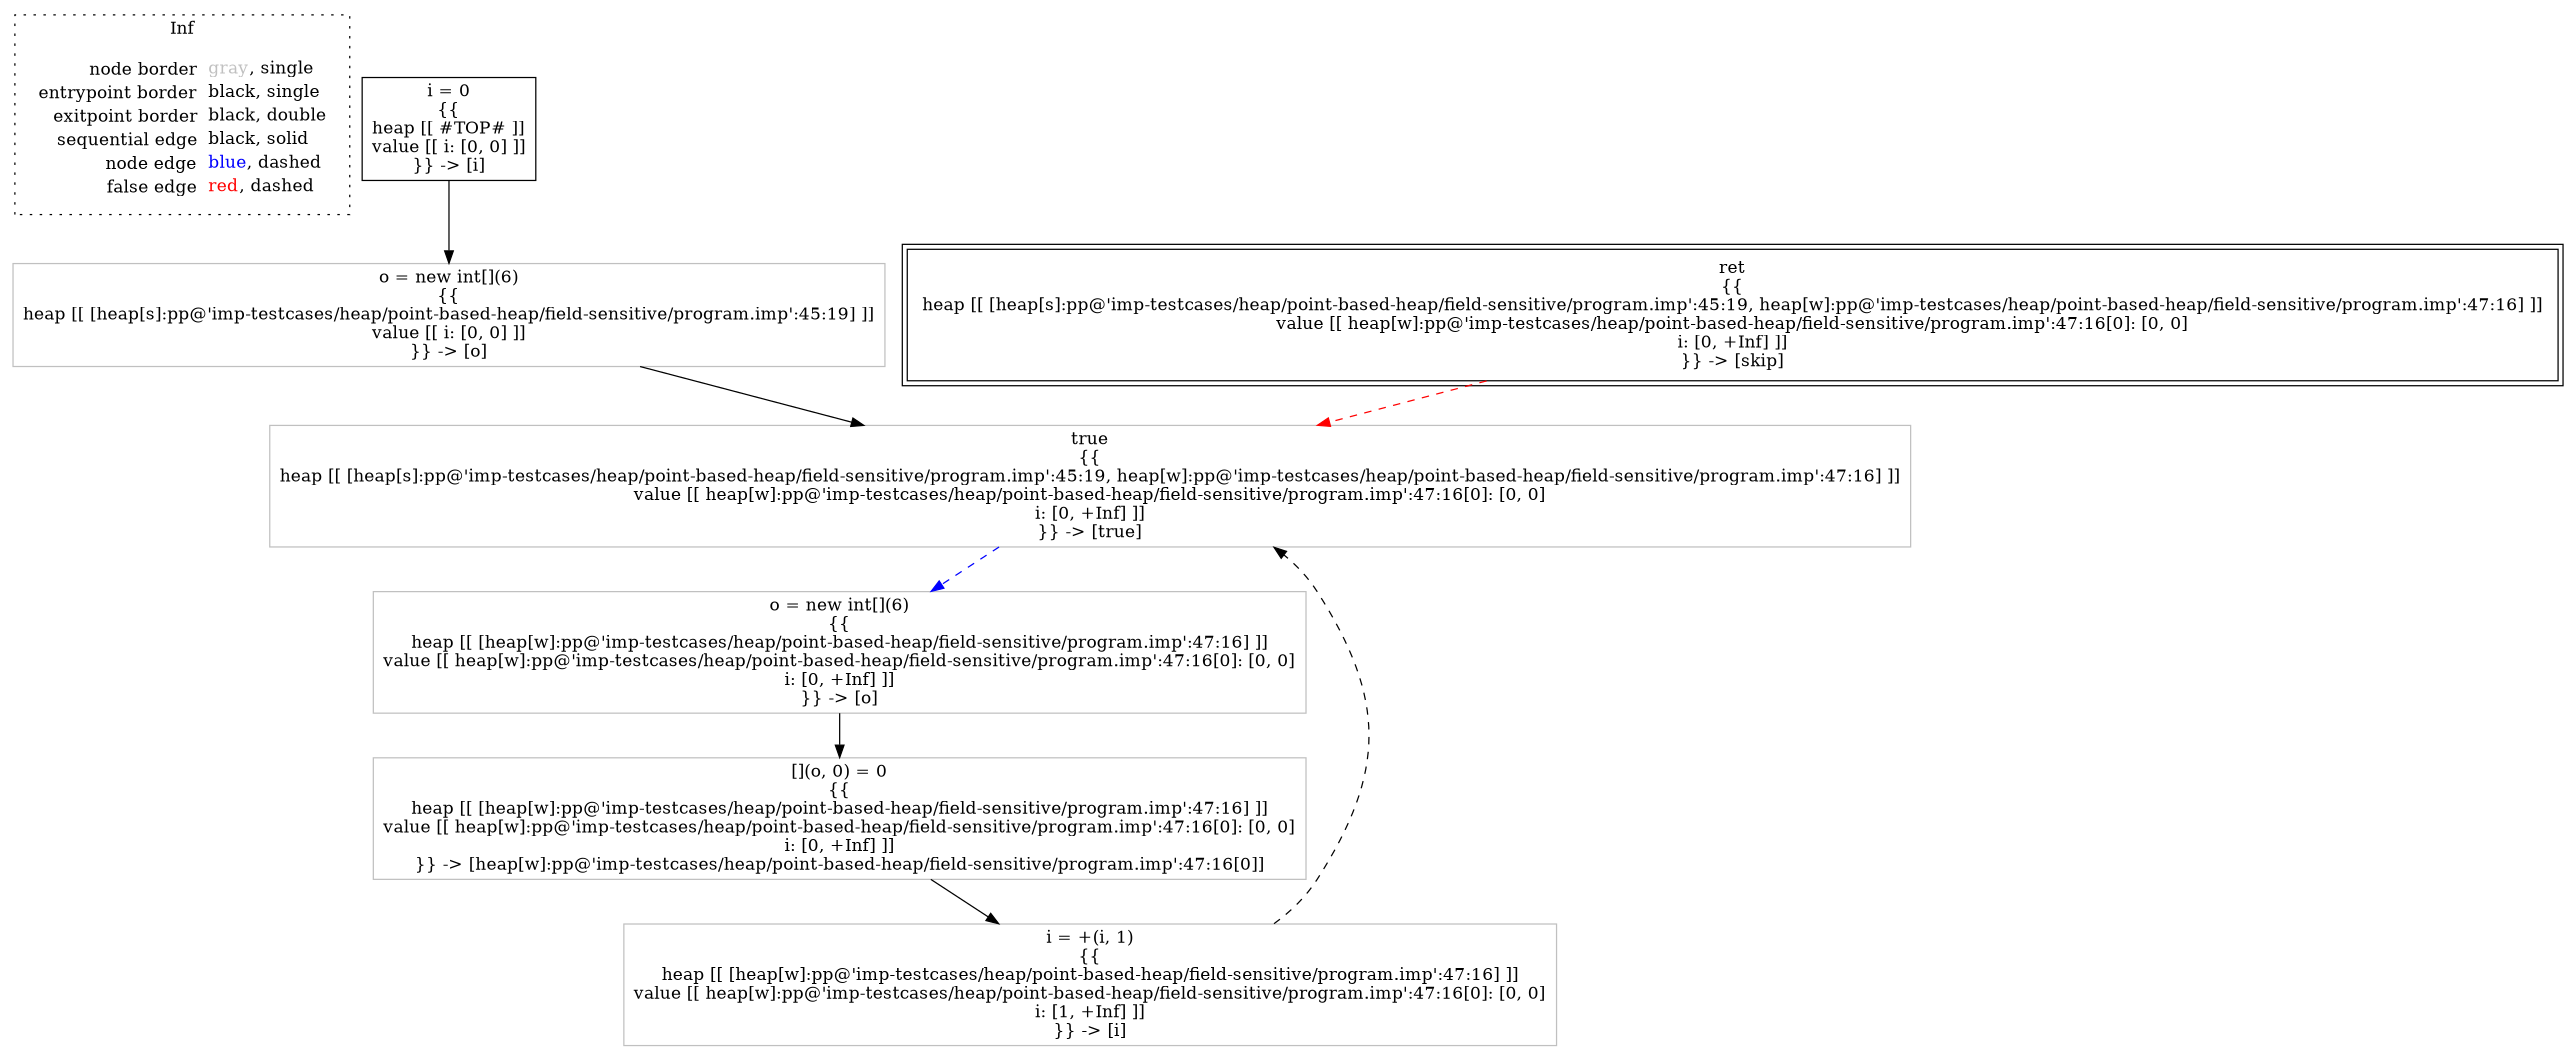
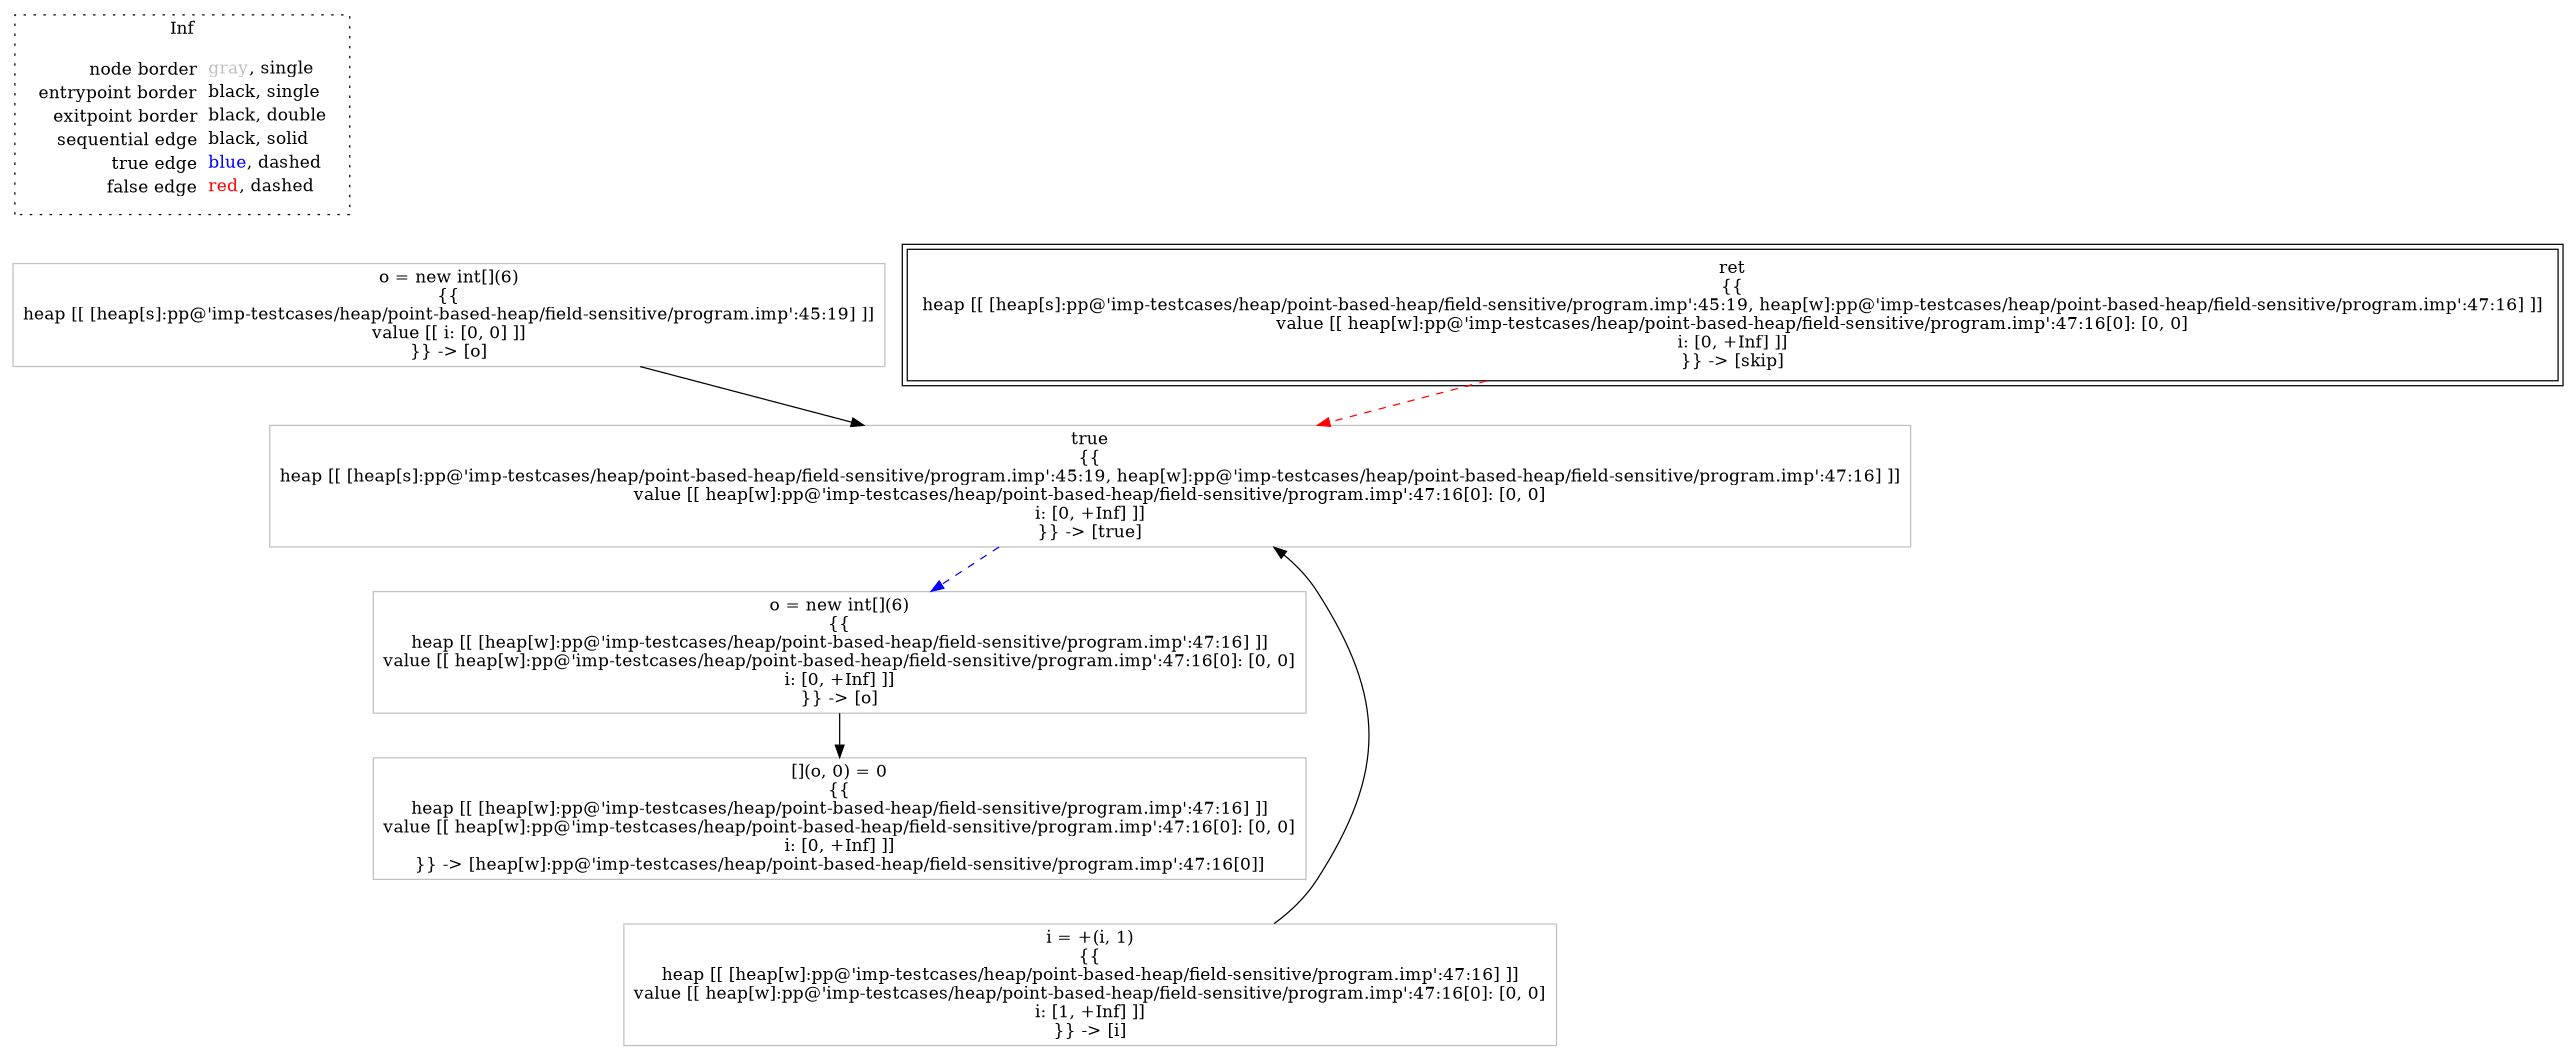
node "i = 0": removed
node "node border": text "node edge" -> "true edge"
edge "i = +(i, 1)" -> "true": style dashed -> solid
edge "[](o, 0) = 0" -> "i = +(i, 1)": removed
